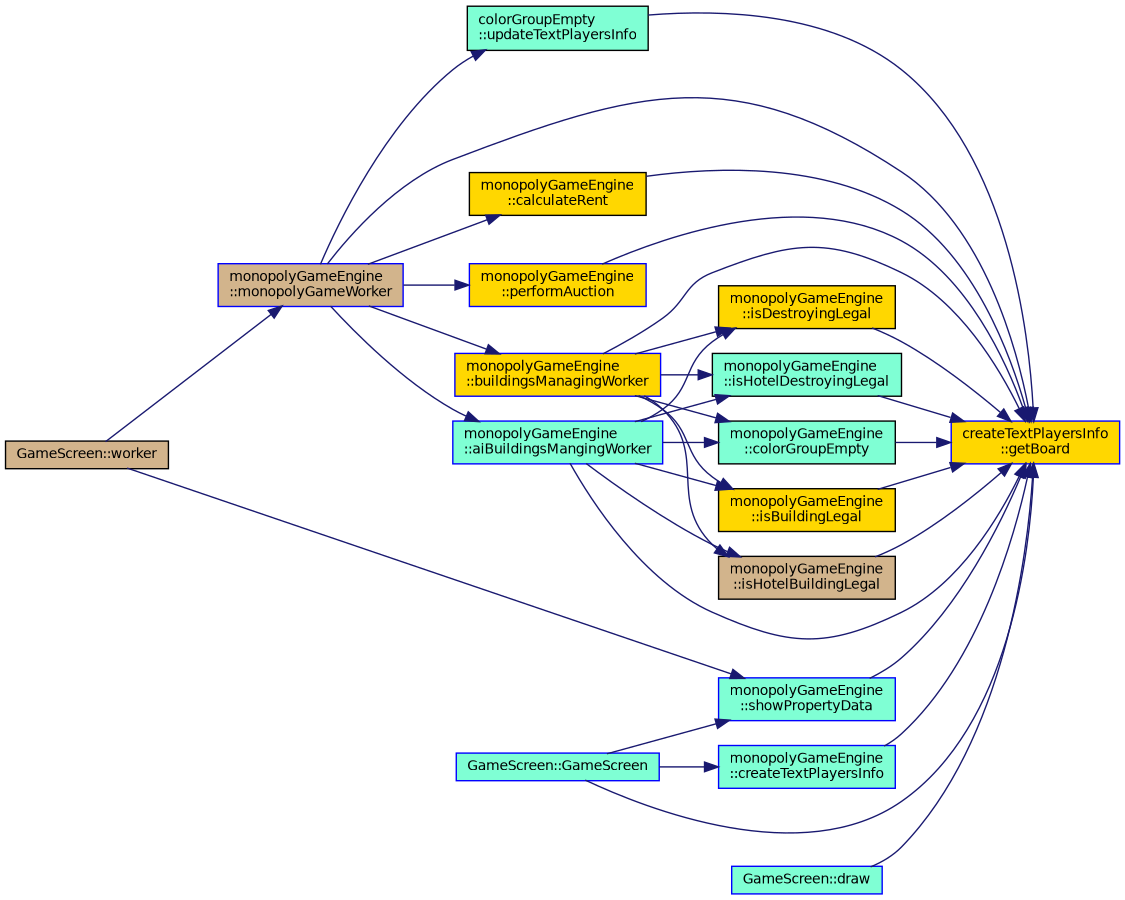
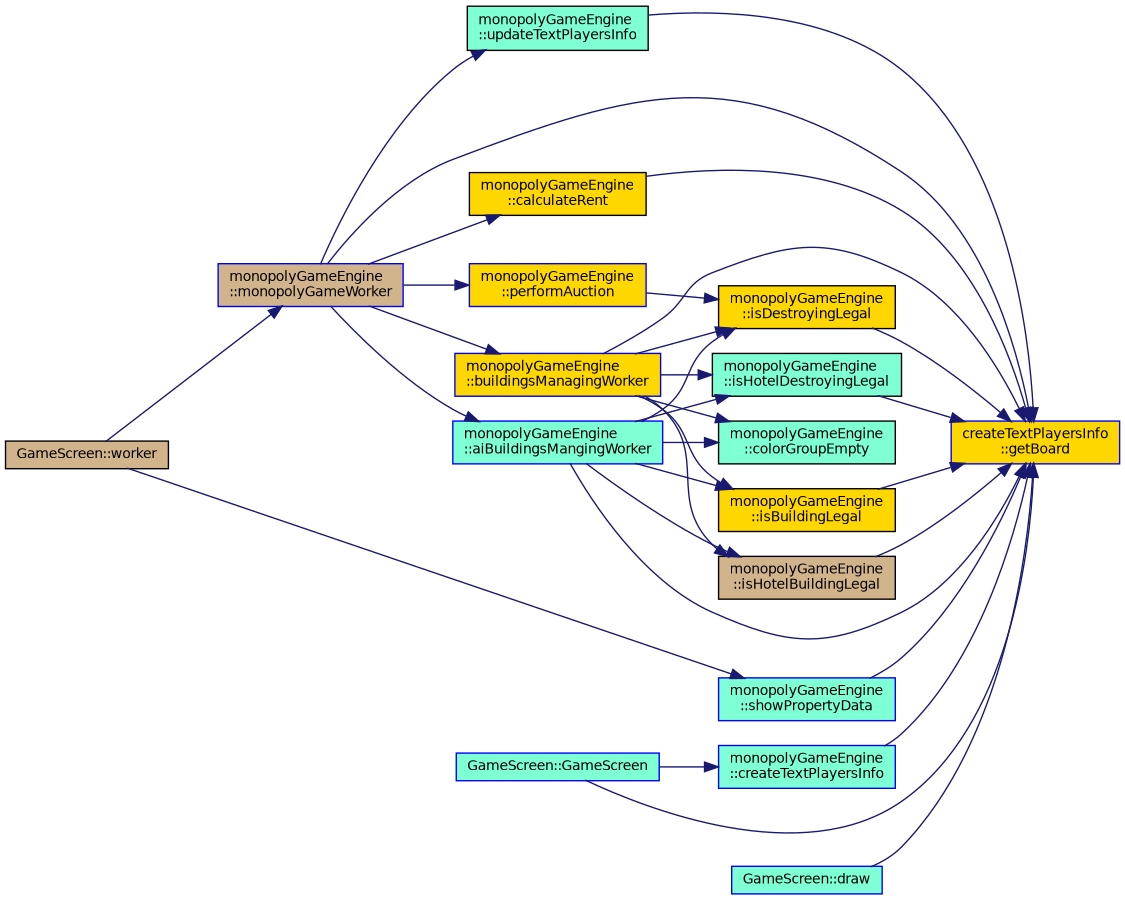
node "colorGroupEmpty ::updateTextPlayersInfo": label "colorGroupEmpty ::updateTextPlayersInfo" -> "monopolyGameEngine ::updateTextPlayersInfo"
edge "monopolyGameEngine ::performAuction" -> "createTextPlayersInfo ::getBoard": now "monopolyGameEngine ::performAuction" -> "monopolyGameEngine ::isDestroyingLegal"
edge "monopolyGameEngine ::colorGroupEmpty" -> "createTextPlayersInfo ::getBoard": removed
edge "GameScreen::GameScreen" -> "monopolyGameEngine ::showPropertyData": removed
